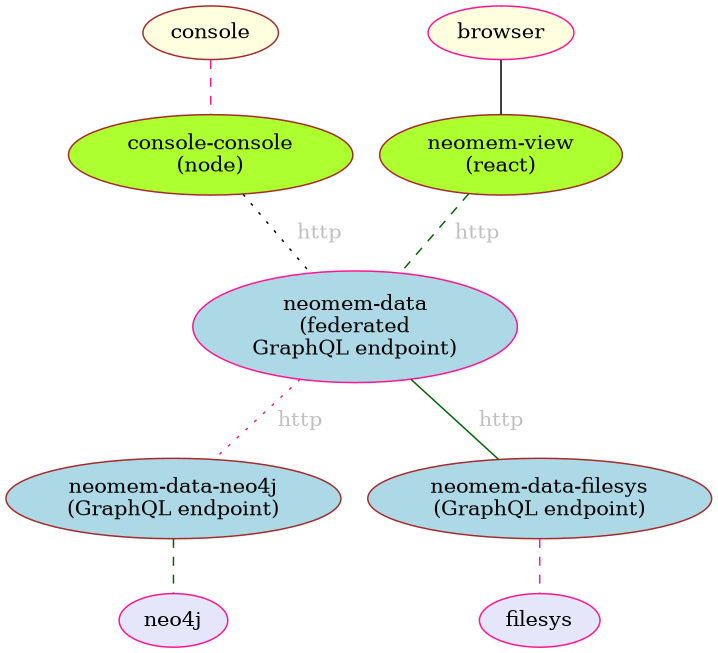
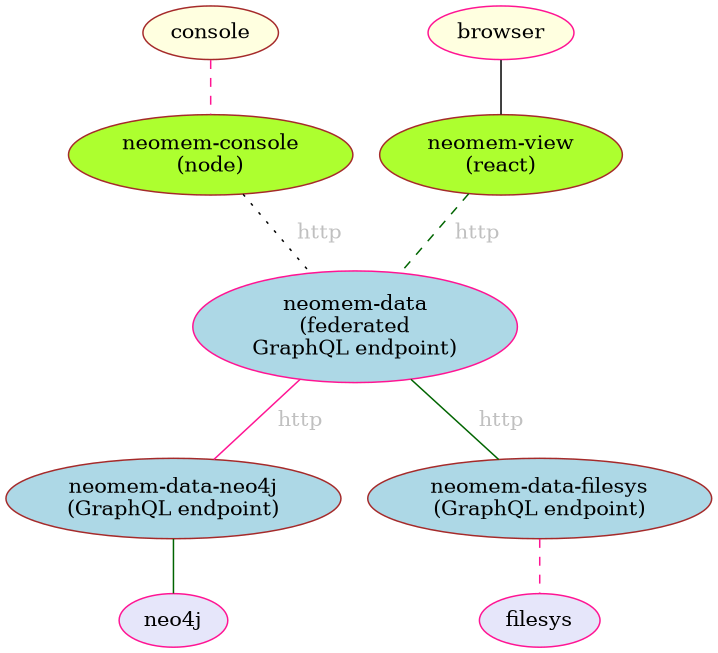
node "console-console (node)": label "console-console (node)" -> "neomem-console (node)"
edge "neomem-data (federated GraphQL endpoint)" -- "neomem-data-neo4j (GraphQL endpoint)": style dotted -> solid
edge "neomem-data-neo4j (GraphQL endpoint)" -- "neo4j": style dashed -> solid
